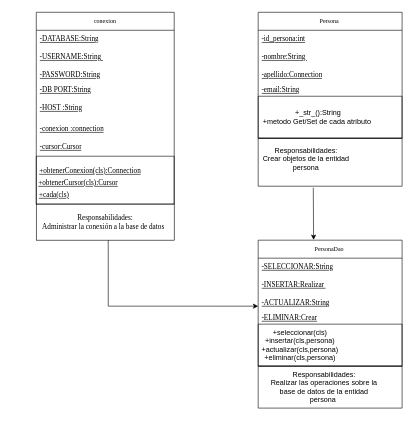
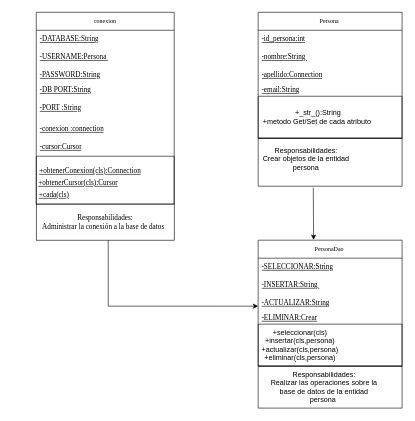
node "-USERNAME:String": label "-USERNAME:String" -> "-USERNAME:Persona"
node "-HOST :String": label "-HOST :String" -> "-PORT :String"
node "-INSERTAR:Realizar": label "-INSERTAR:Realizar" -> "-INSERTAR:String"
